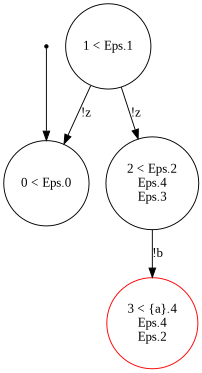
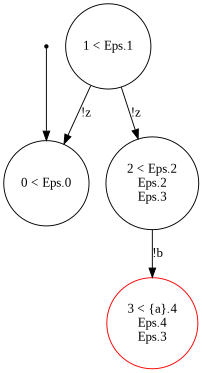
node "2 < Eps.2 Eps.4 Eps.3": label "2 < Eps.2 Eps.4 Eps.3" -> "2 < Eps.2 Eps.2 Eps.3"
node "3 < {a}.4 Eps.4 Eps.2": label "3 < {a}.4 Eps.4 Eps.2" -> "3 < {a}.4 Eps.4 Eps.3"
